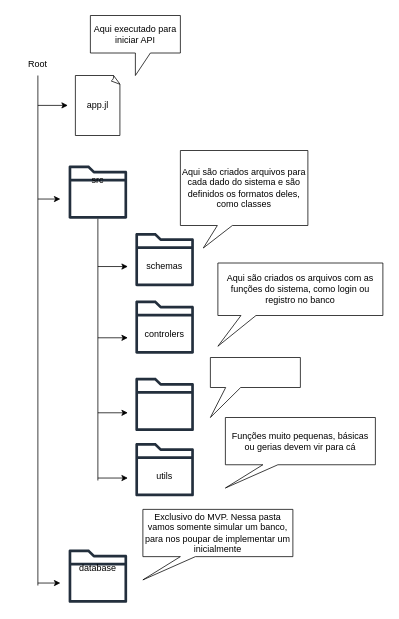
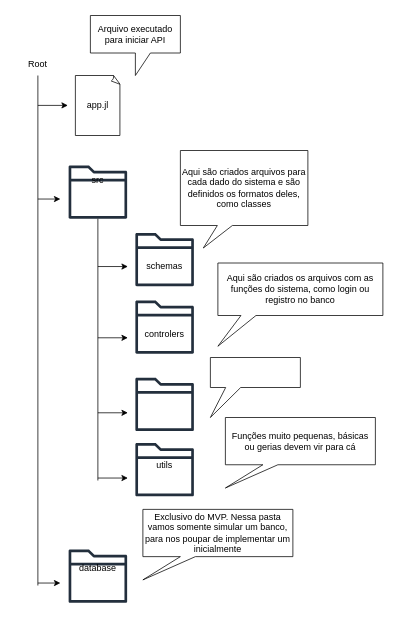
node "Aqui executado para iniciar API": label "Aqui executado para iniciar API" -> "Arquivo executado para iniciar API"
node "utils": moved (165, 477) -> (165, 465)
